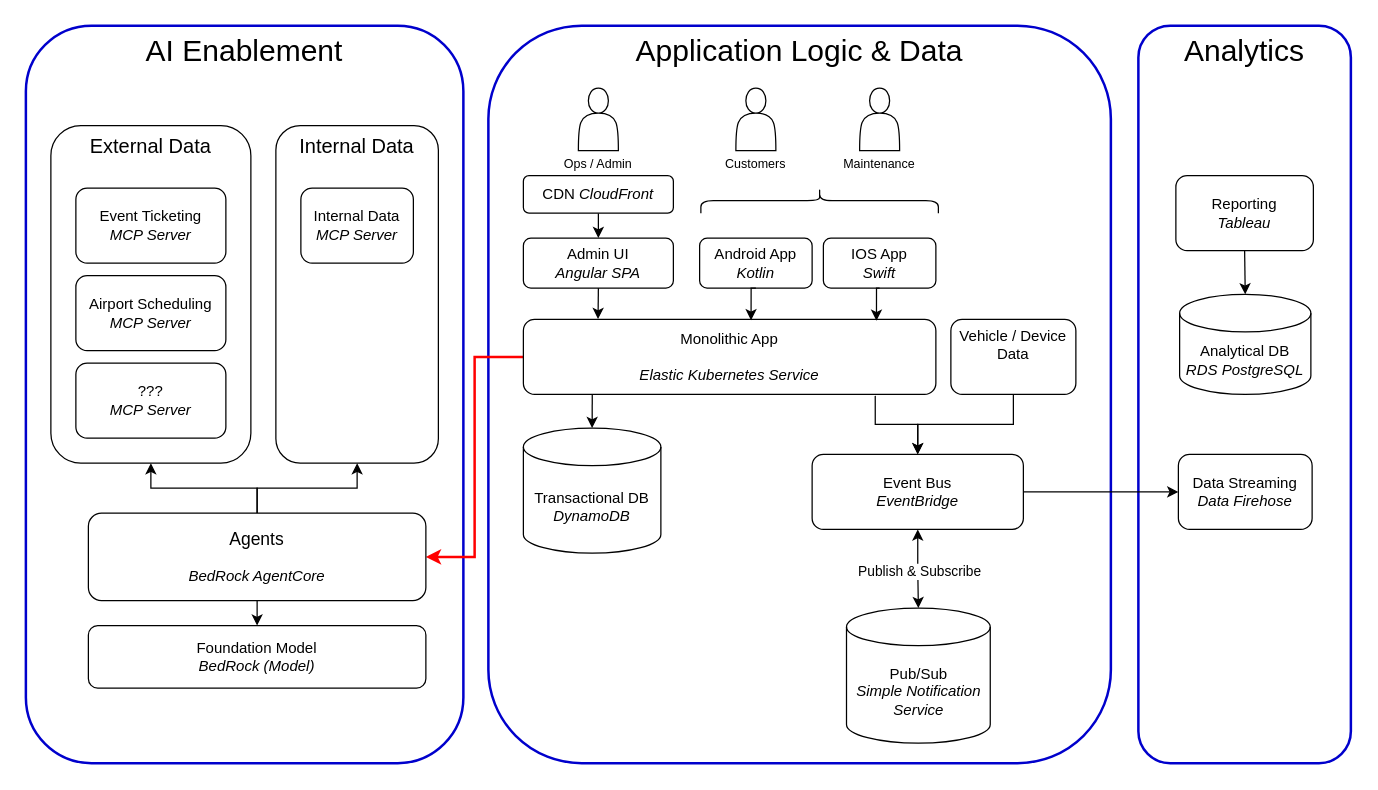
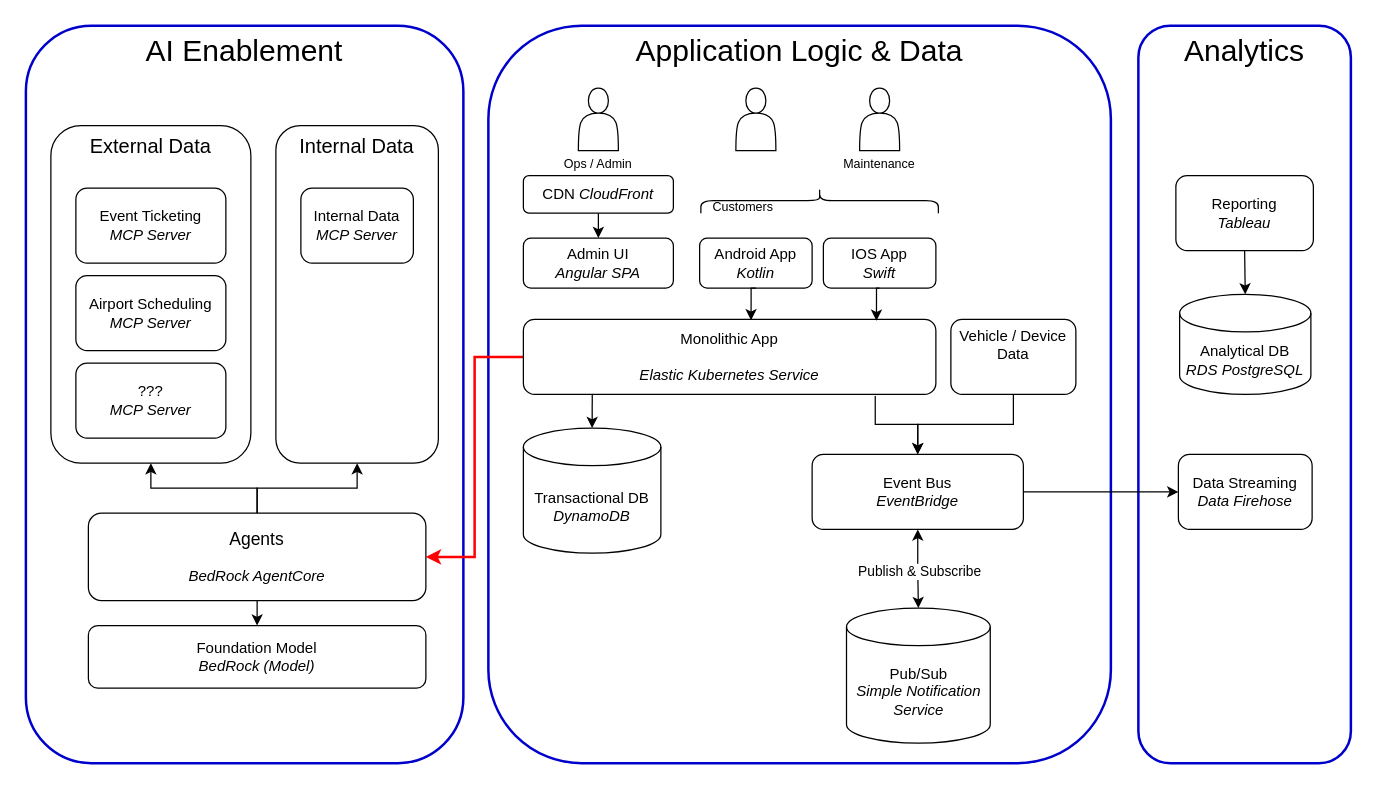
node "Customers": moved (756, 163) -> (743, 207)
edge "Admin UI Angular SPA" -> "Monolithic App Elastic Kubernetes Service": removed
